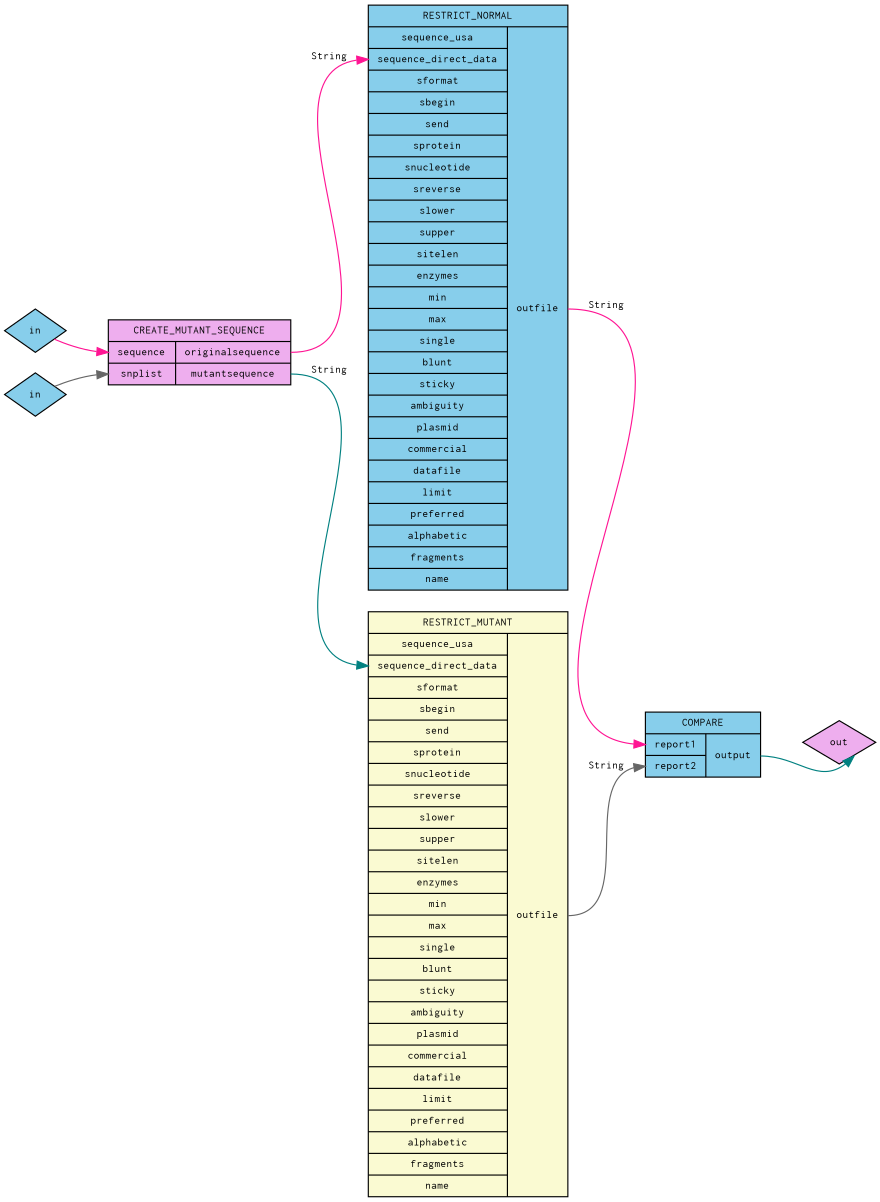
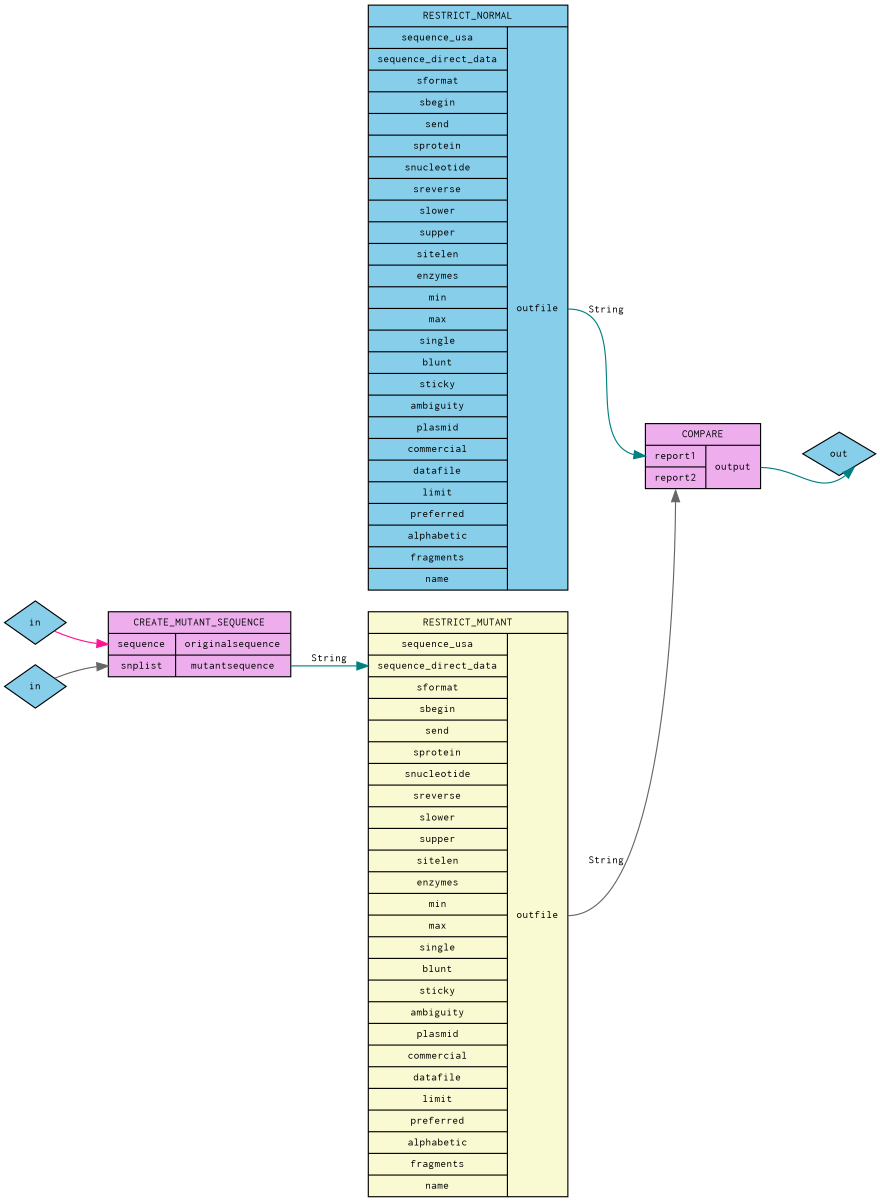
edge "CREATE_MUTANT_SEQUENCE" -> "RESTRICT_NORMAL": removed, label "String"
edge "RESTRICT_NORMAL" -> "COMPARE": color deeppink -> teal
node "out": fillcolor plum2 -> skyblue
node "COMPARE": fillcolor skyblue -> plum2
